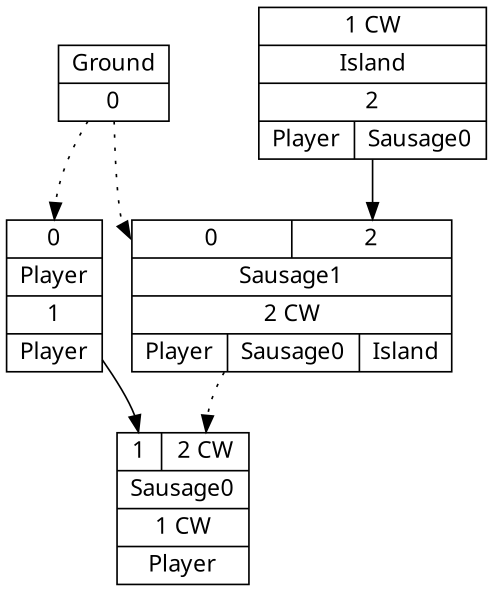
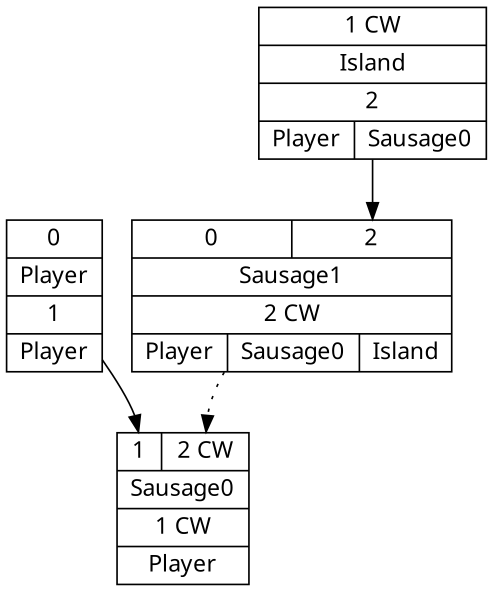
node "Ground": removed
